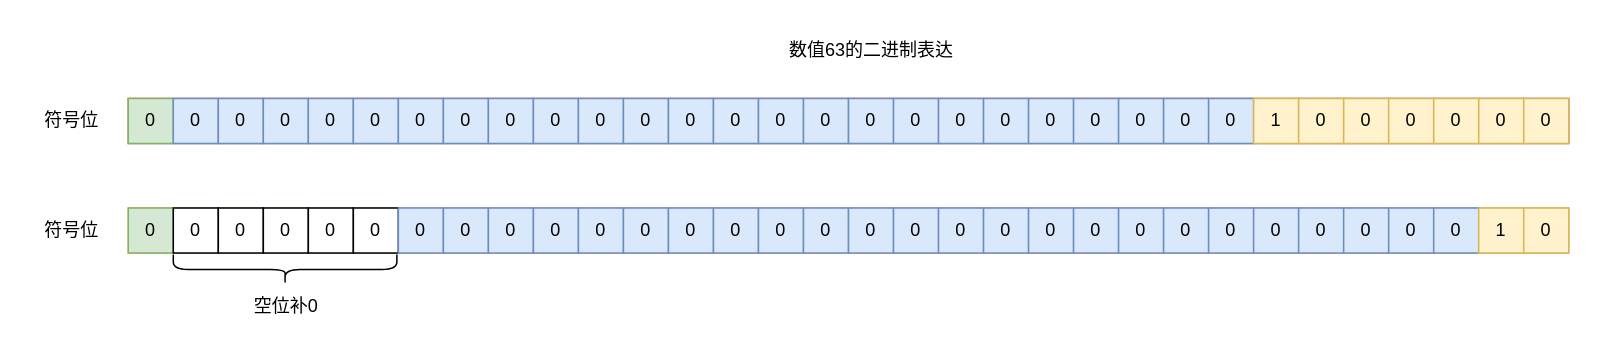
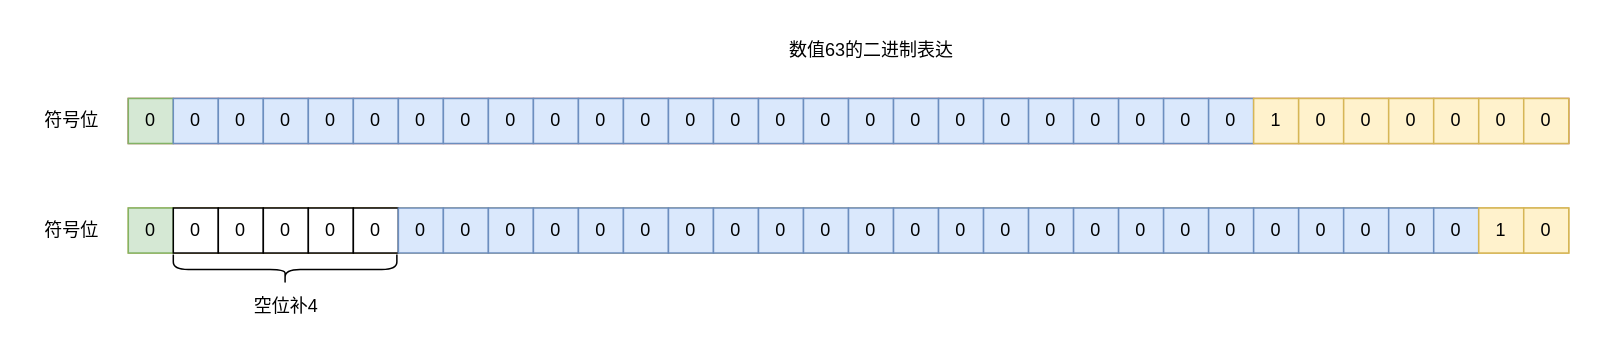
node "空位补0": label "空位补0" -> "空位补4"
